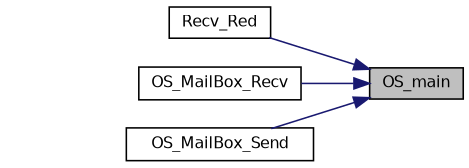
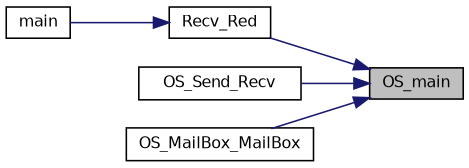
node "main": added
node "OS_MailBox_Recv": label "OS_MailBox_Recv" -> "OS_Send_Recv"
node "OS_MailBox_Send": label "OS_MailBox_Send" -> "OS_MailBox_MailBox"
